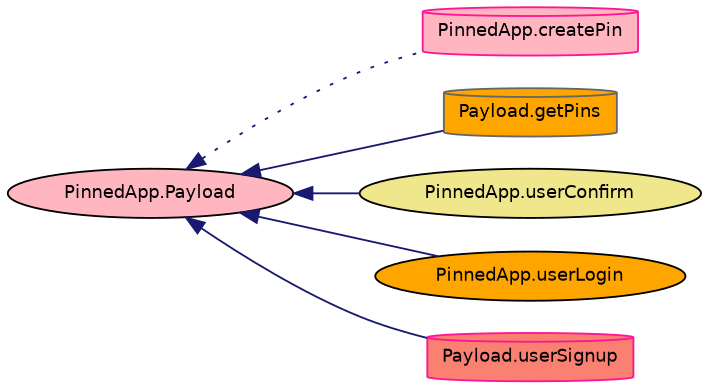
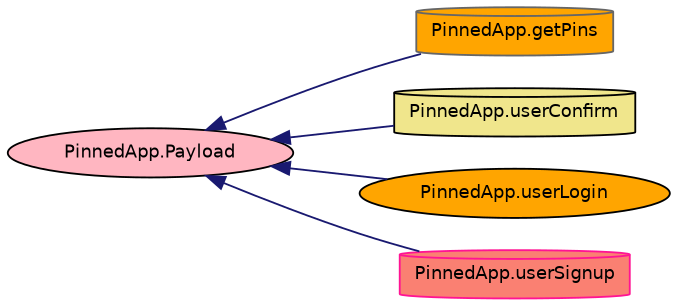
node "PinnedApp.createPin": removed
node "Payload.getPins": label "Payload.getPins" -> "PinnedApp.getPins"
node "PinnedApp.userConfirm": shape ellipse -> cylinder
node "Payload.userSignup": label "Payload.userSignup" -> "PinnedApp.userSignup"
